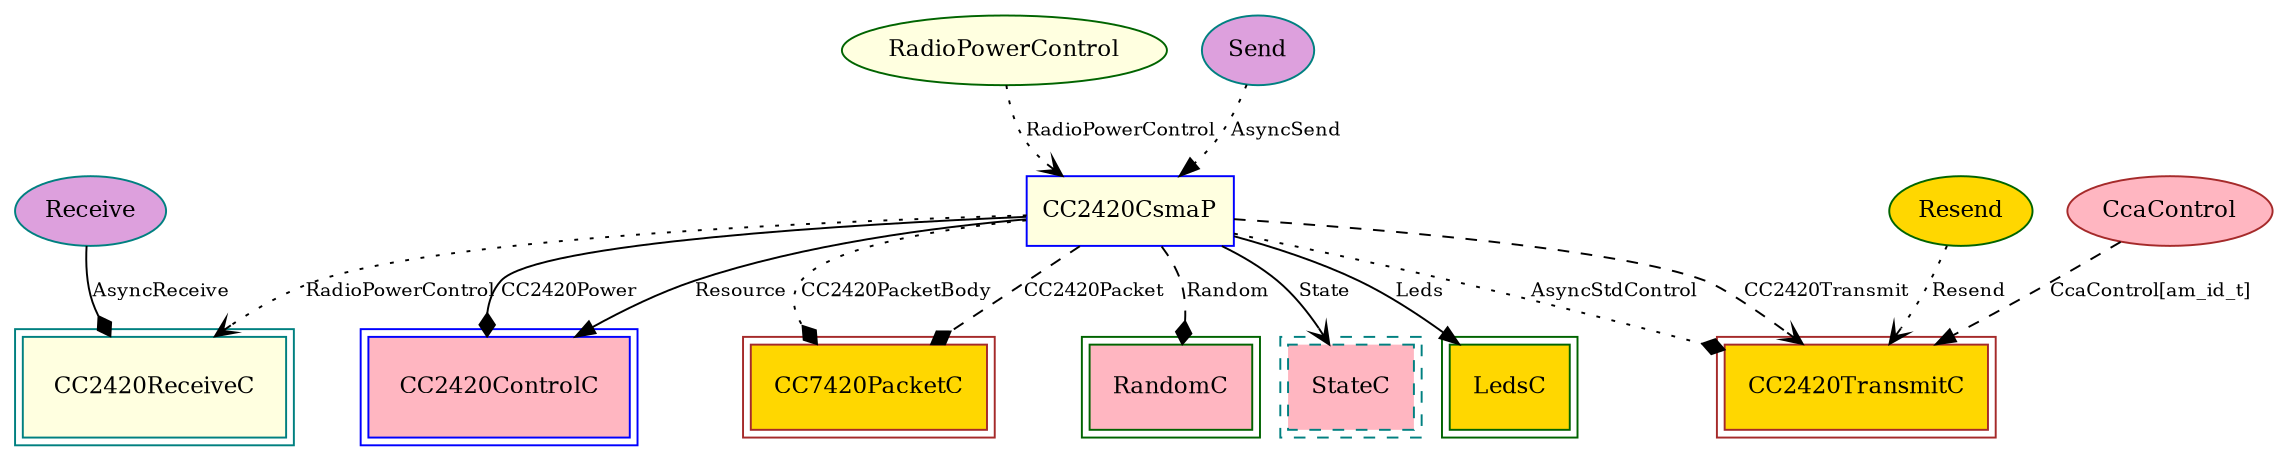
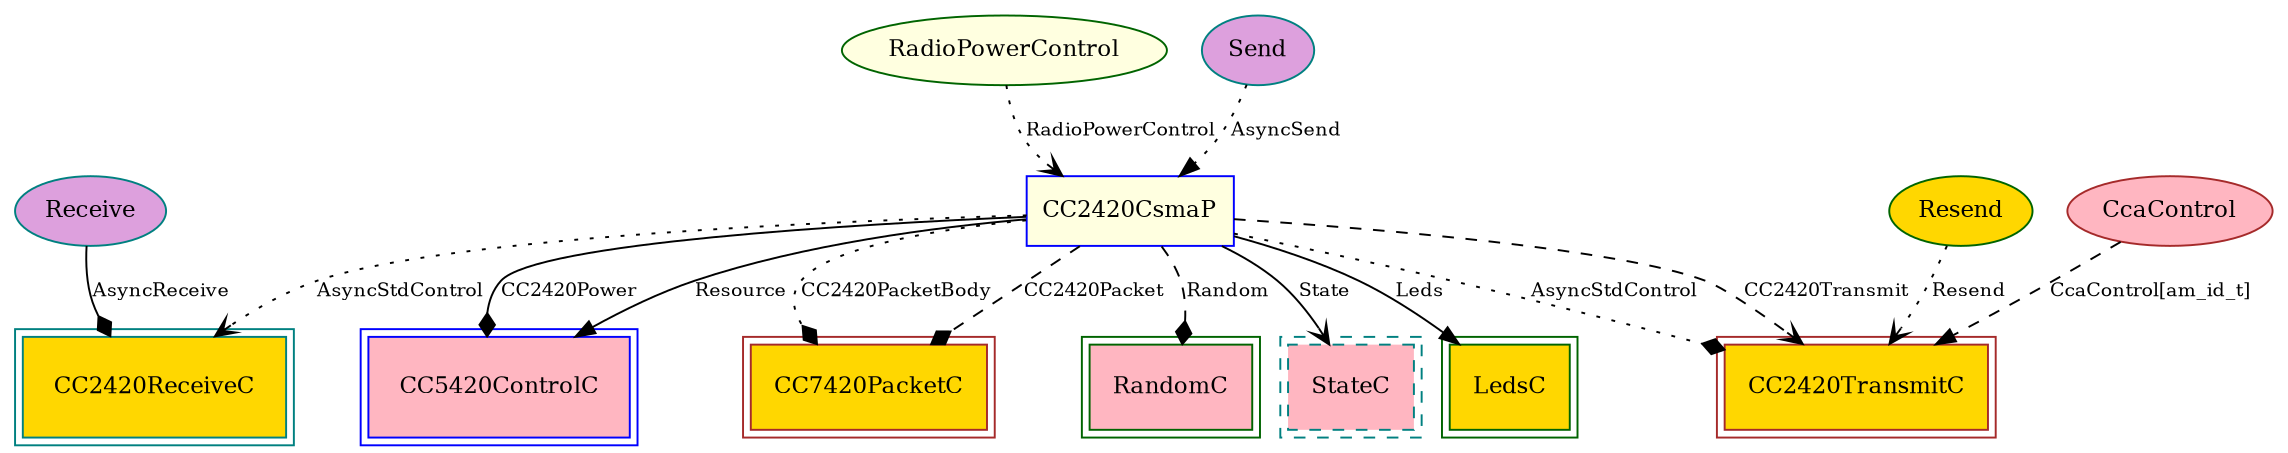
edge "CC2420CsmaP" -> "CC2420ReceiveC": label "RadioPowerControl" -> "AsyncStdControl"
node "CC2420ReceiveC": fillcolor lightyellow -> gold
node "CC2420ControlC": label "CC2420ControlC" -> "CC5420ControlC"
